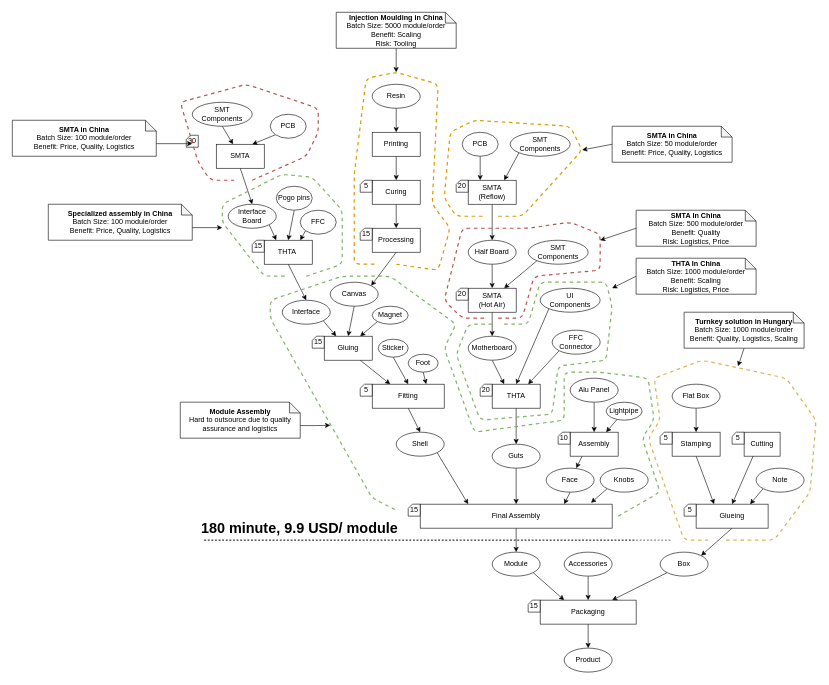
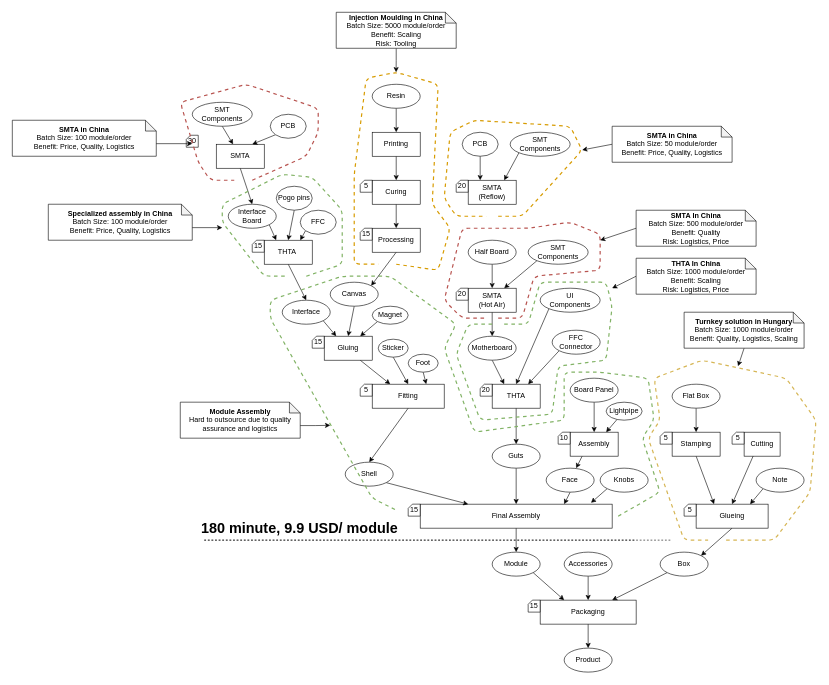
edge "SMTA (Reflow)" -> "Half Board": removed
node "Alu Panel": label "Alu Panel" -> "Board Panel"
node "Shell": moved (420, 444) -> (369, 474)
